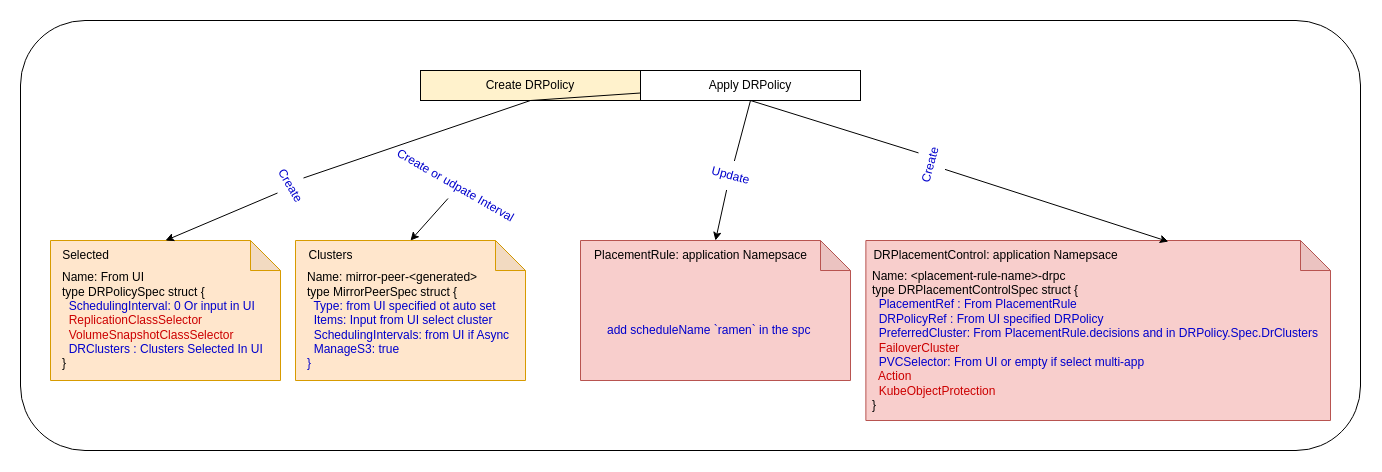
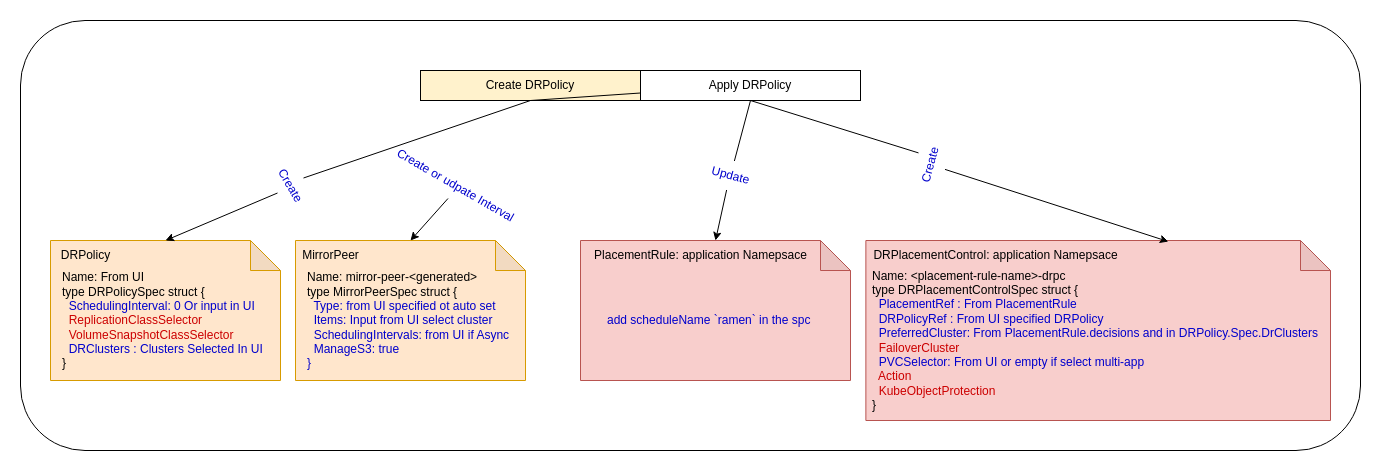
node "Selected": label "Selected" -> "DRPolicy"
node "Clusters": label "Clusters" -> "MirrorPeer"
node "add scheduleName `ramen` in the spc": moved (721, 331) -> (721, 321)
